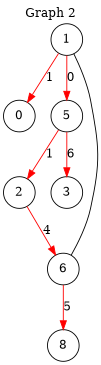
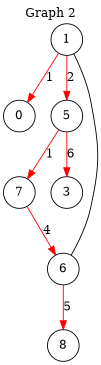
edge "1" -> "5": label "0" -> "2"
node "2": label "2" -> "7"
